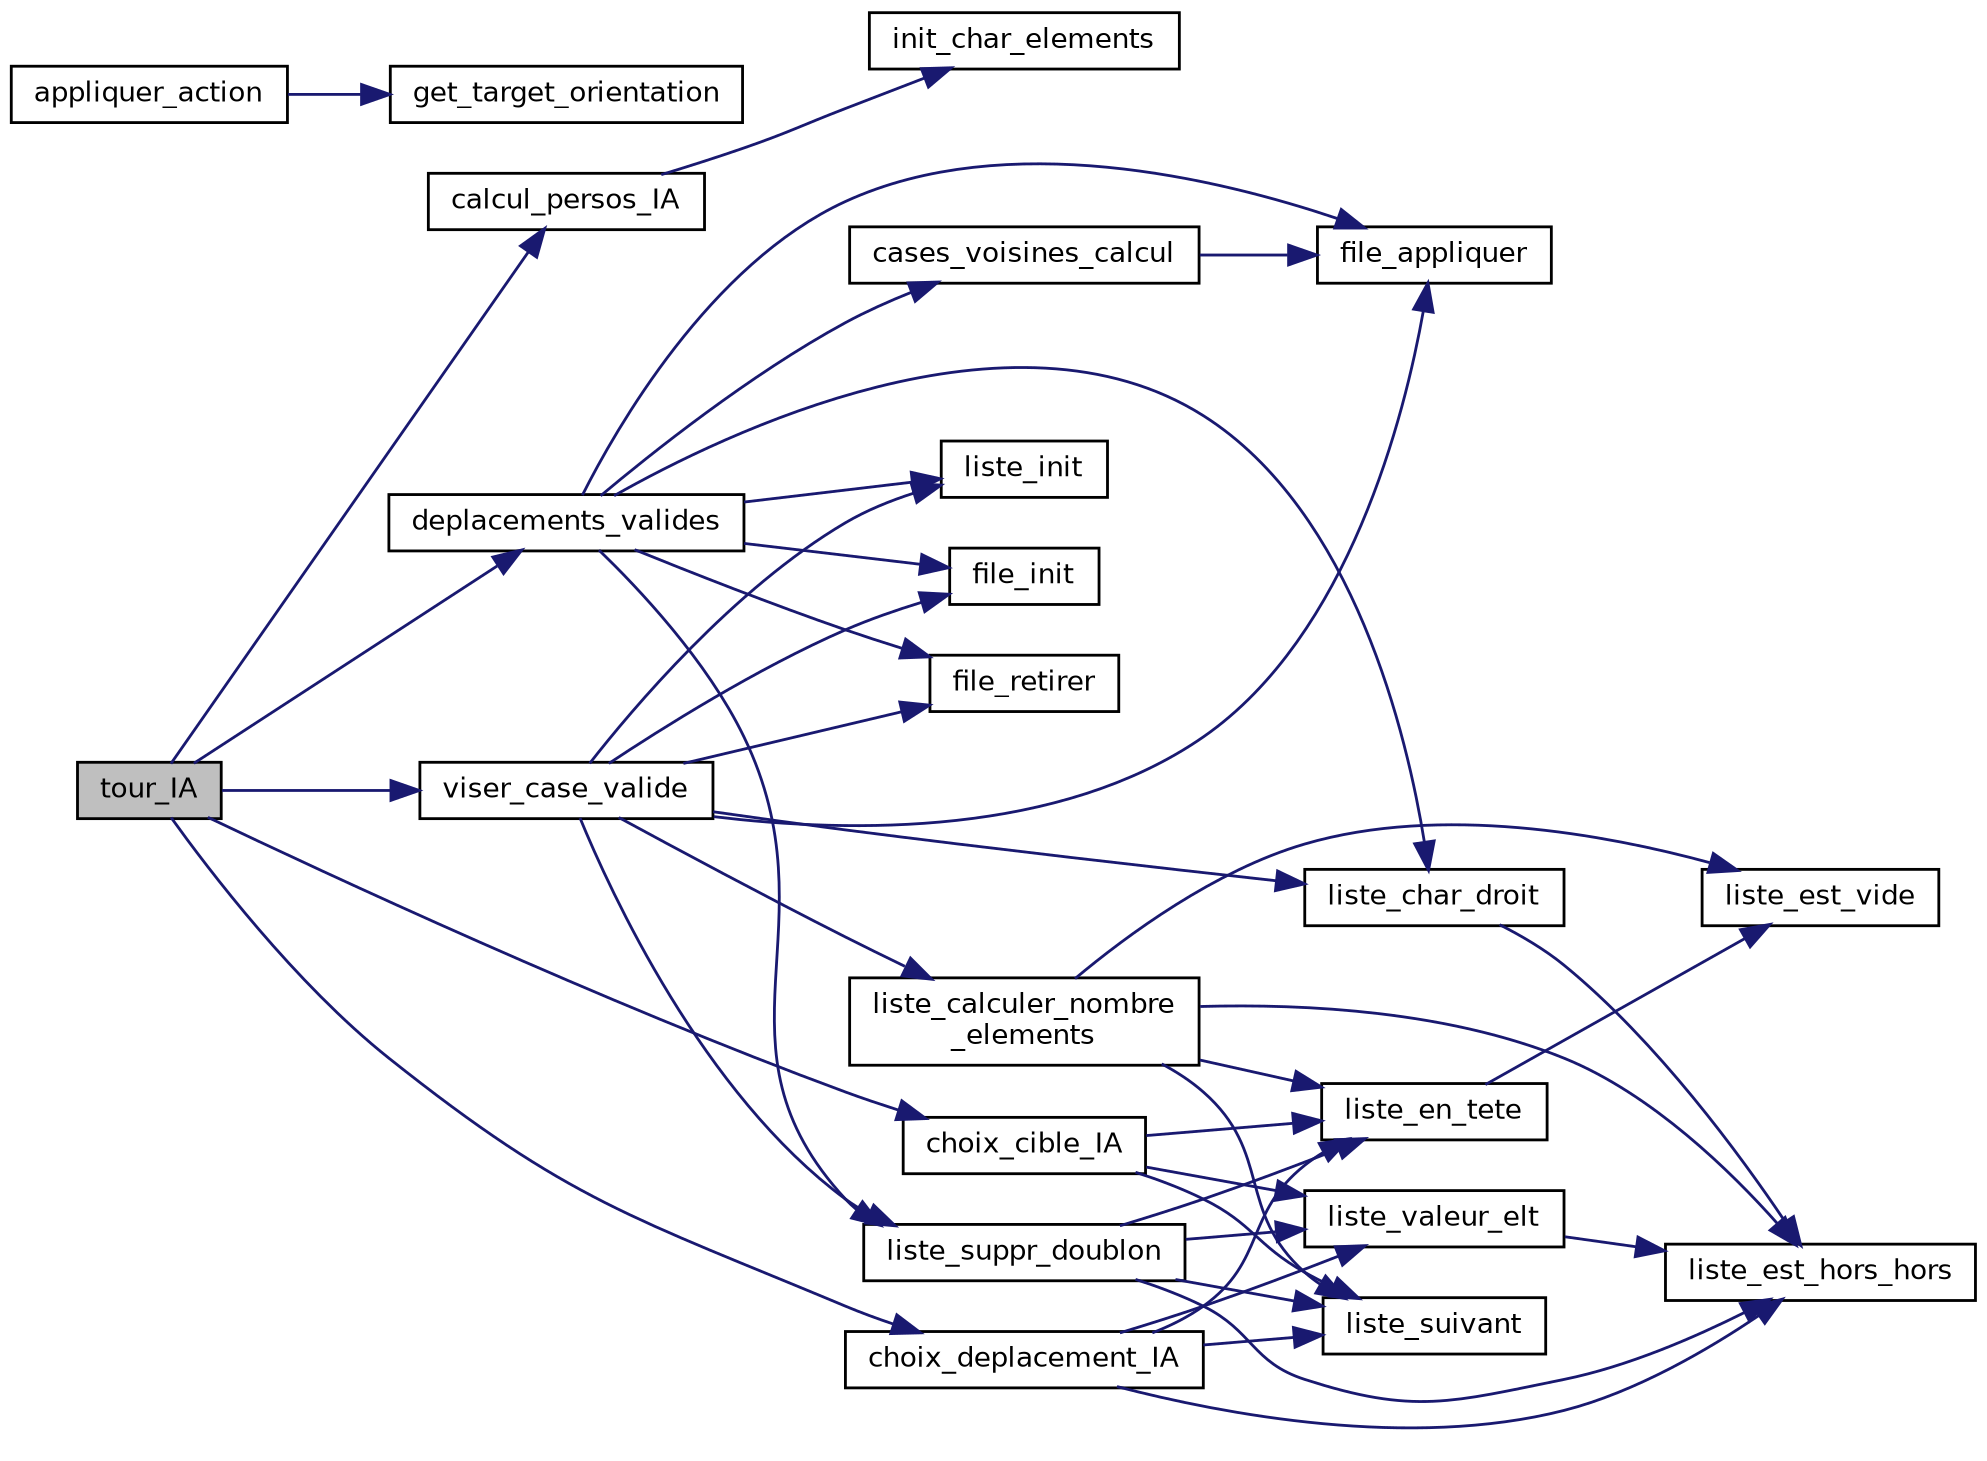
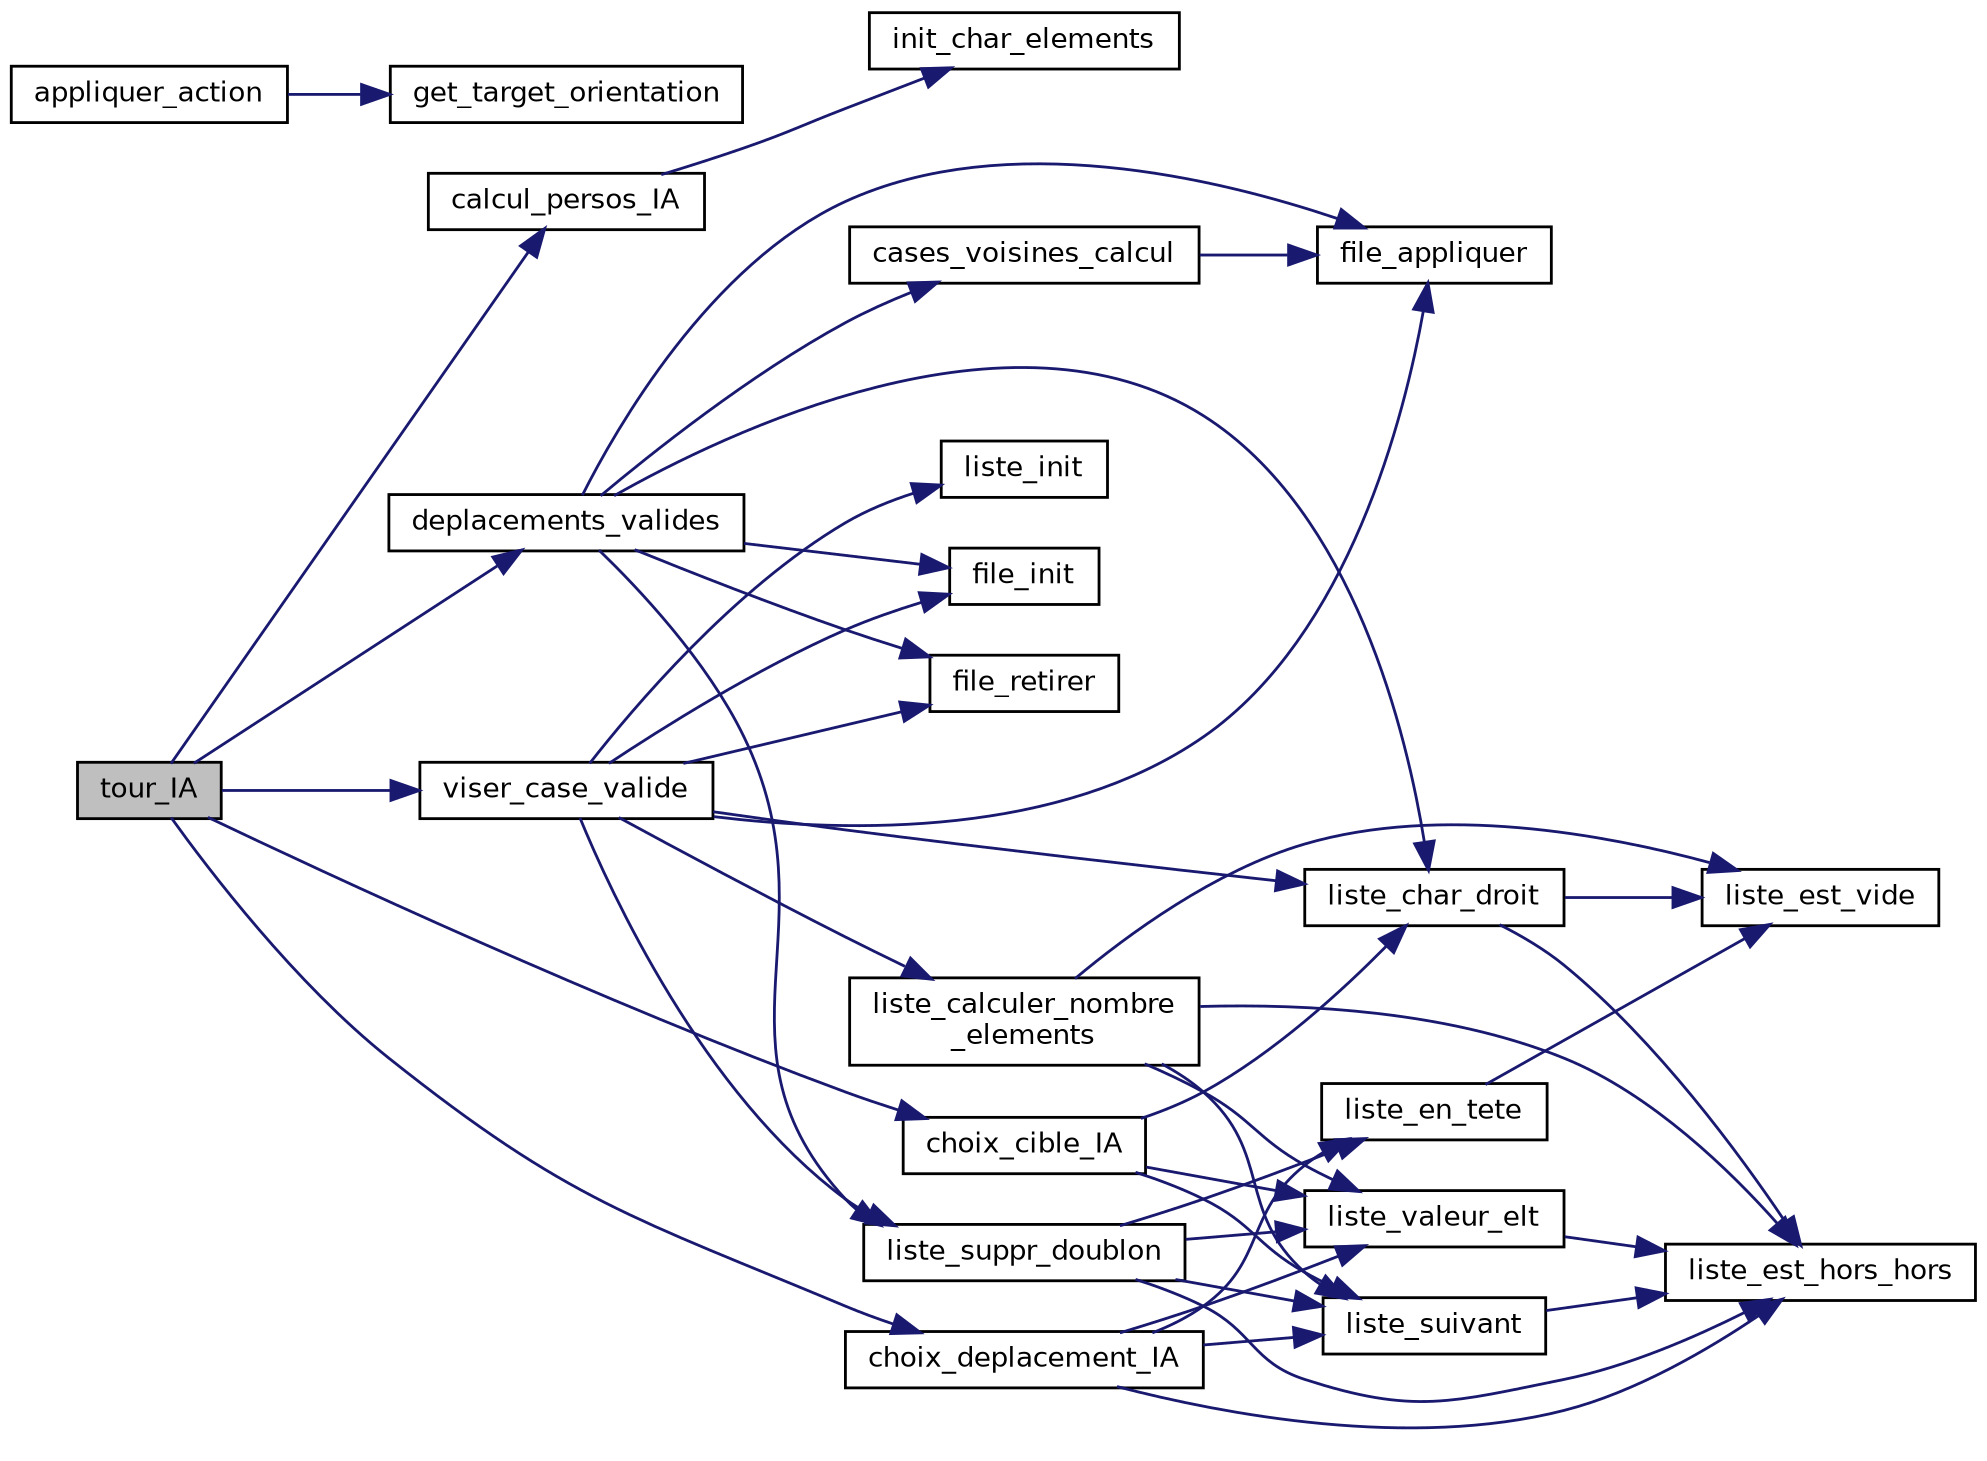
edge "deplacements_valides" -> "liste_init": removed
edge "liste_char_droit" -> "liste_est_vide": added
edge "liste_calculer_nombre _elements" -> "liste_en_tete": now "liste_calculer_nombre _elements" -> "liste_valeur_elt"
edge "choix_cible_IA" -> "liste_en_tete": now "choix_cible_IA" -> "liste_char_droit"
edge "liste_suivant" -> "liste_est_hors_hors": added
